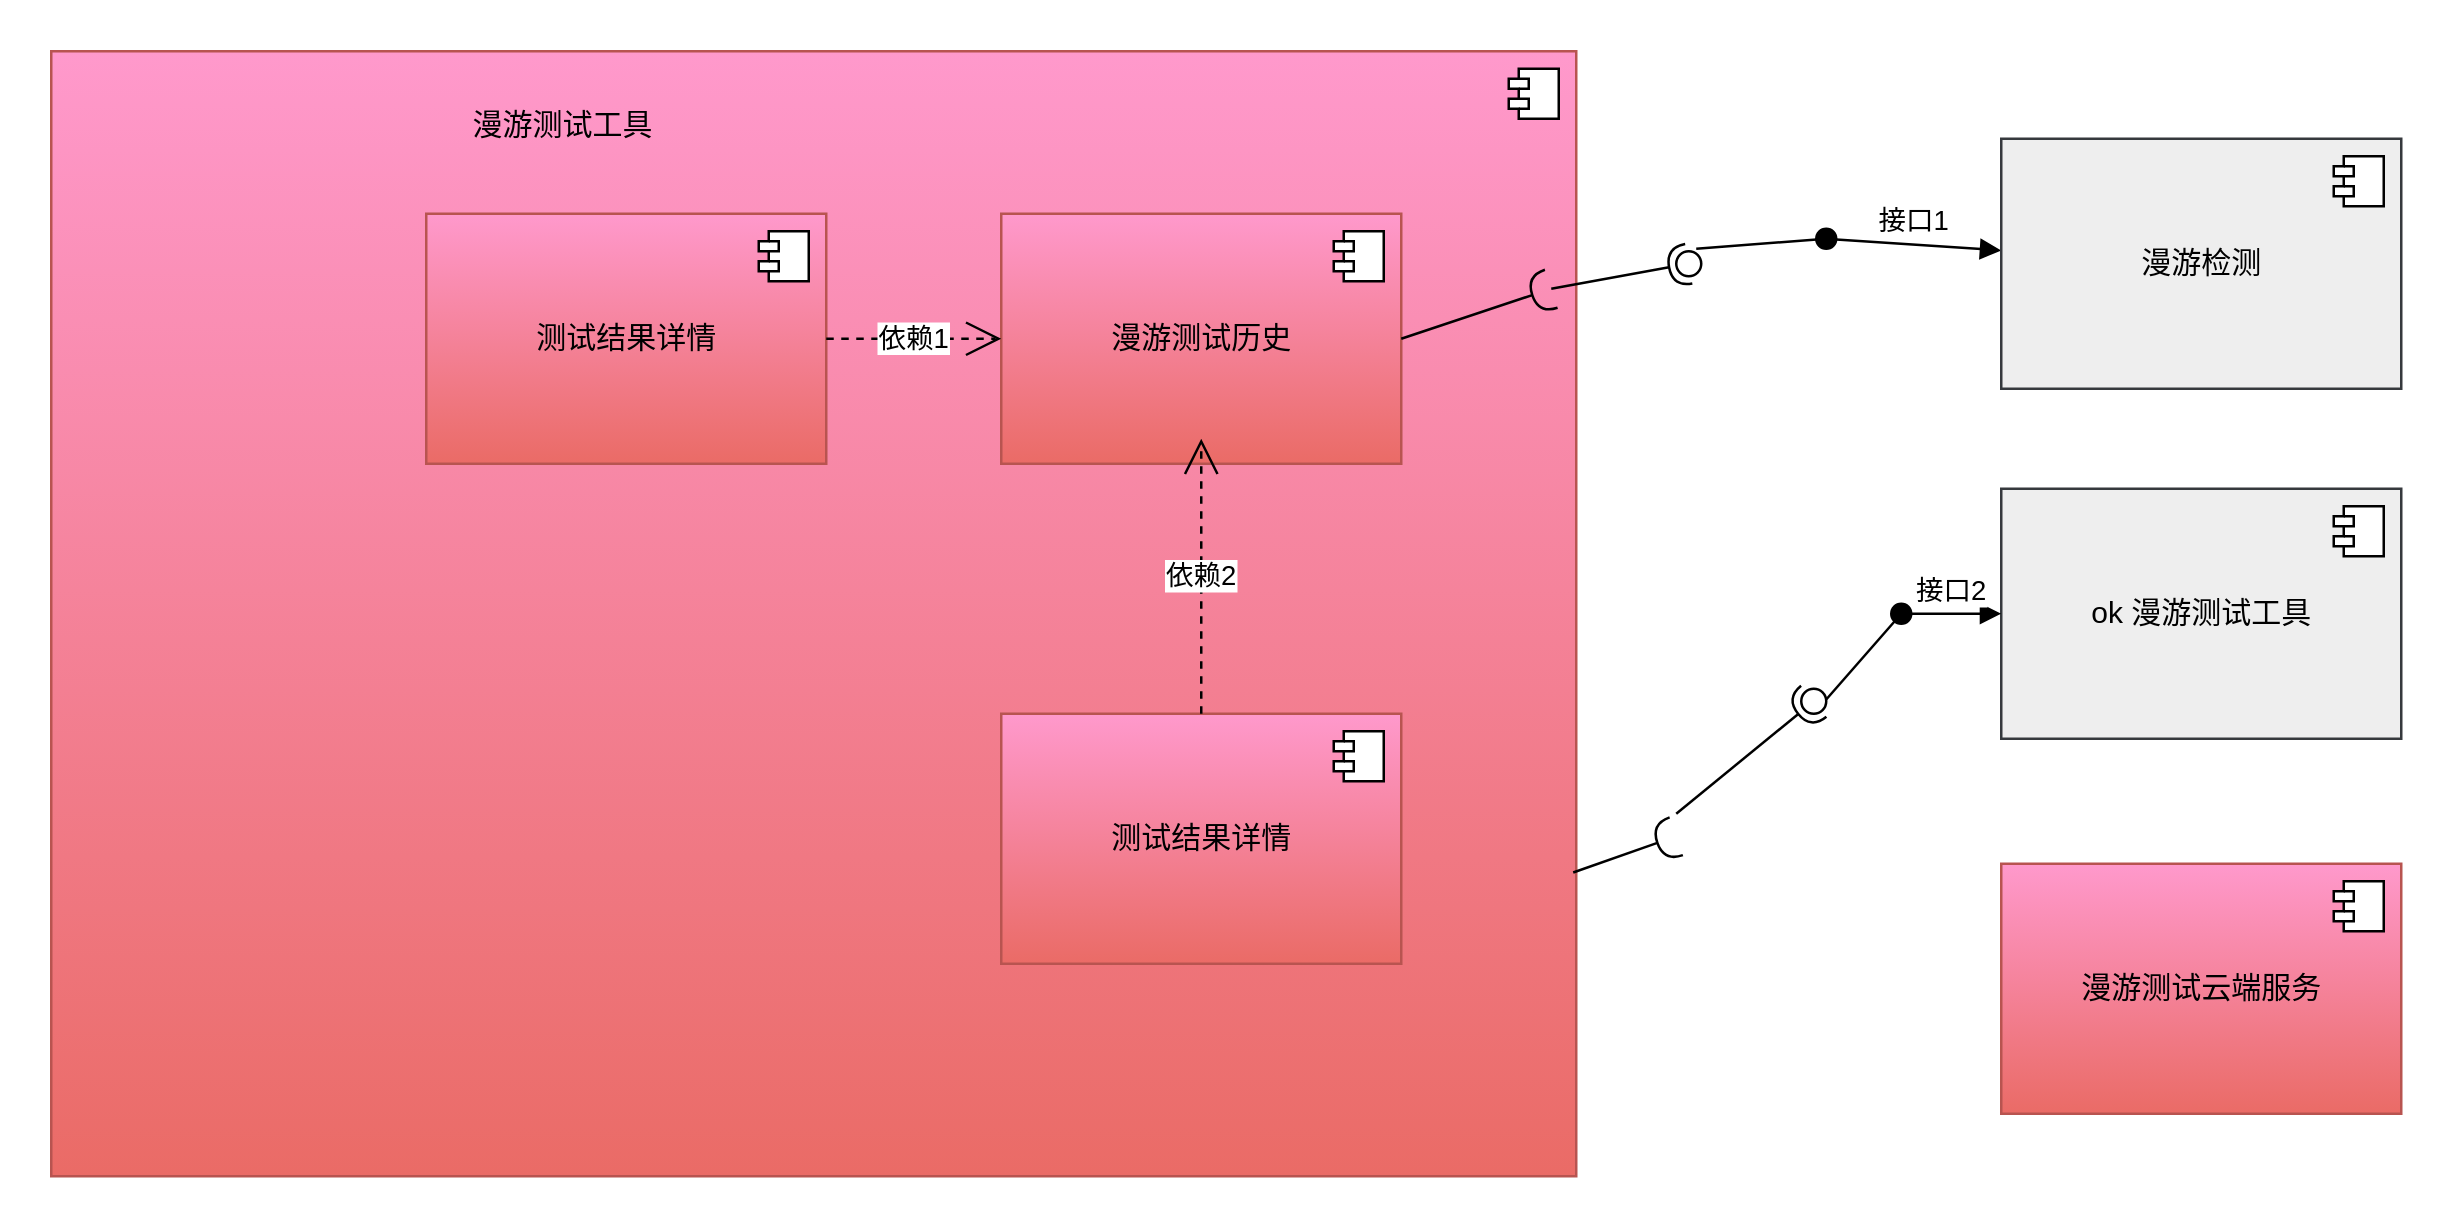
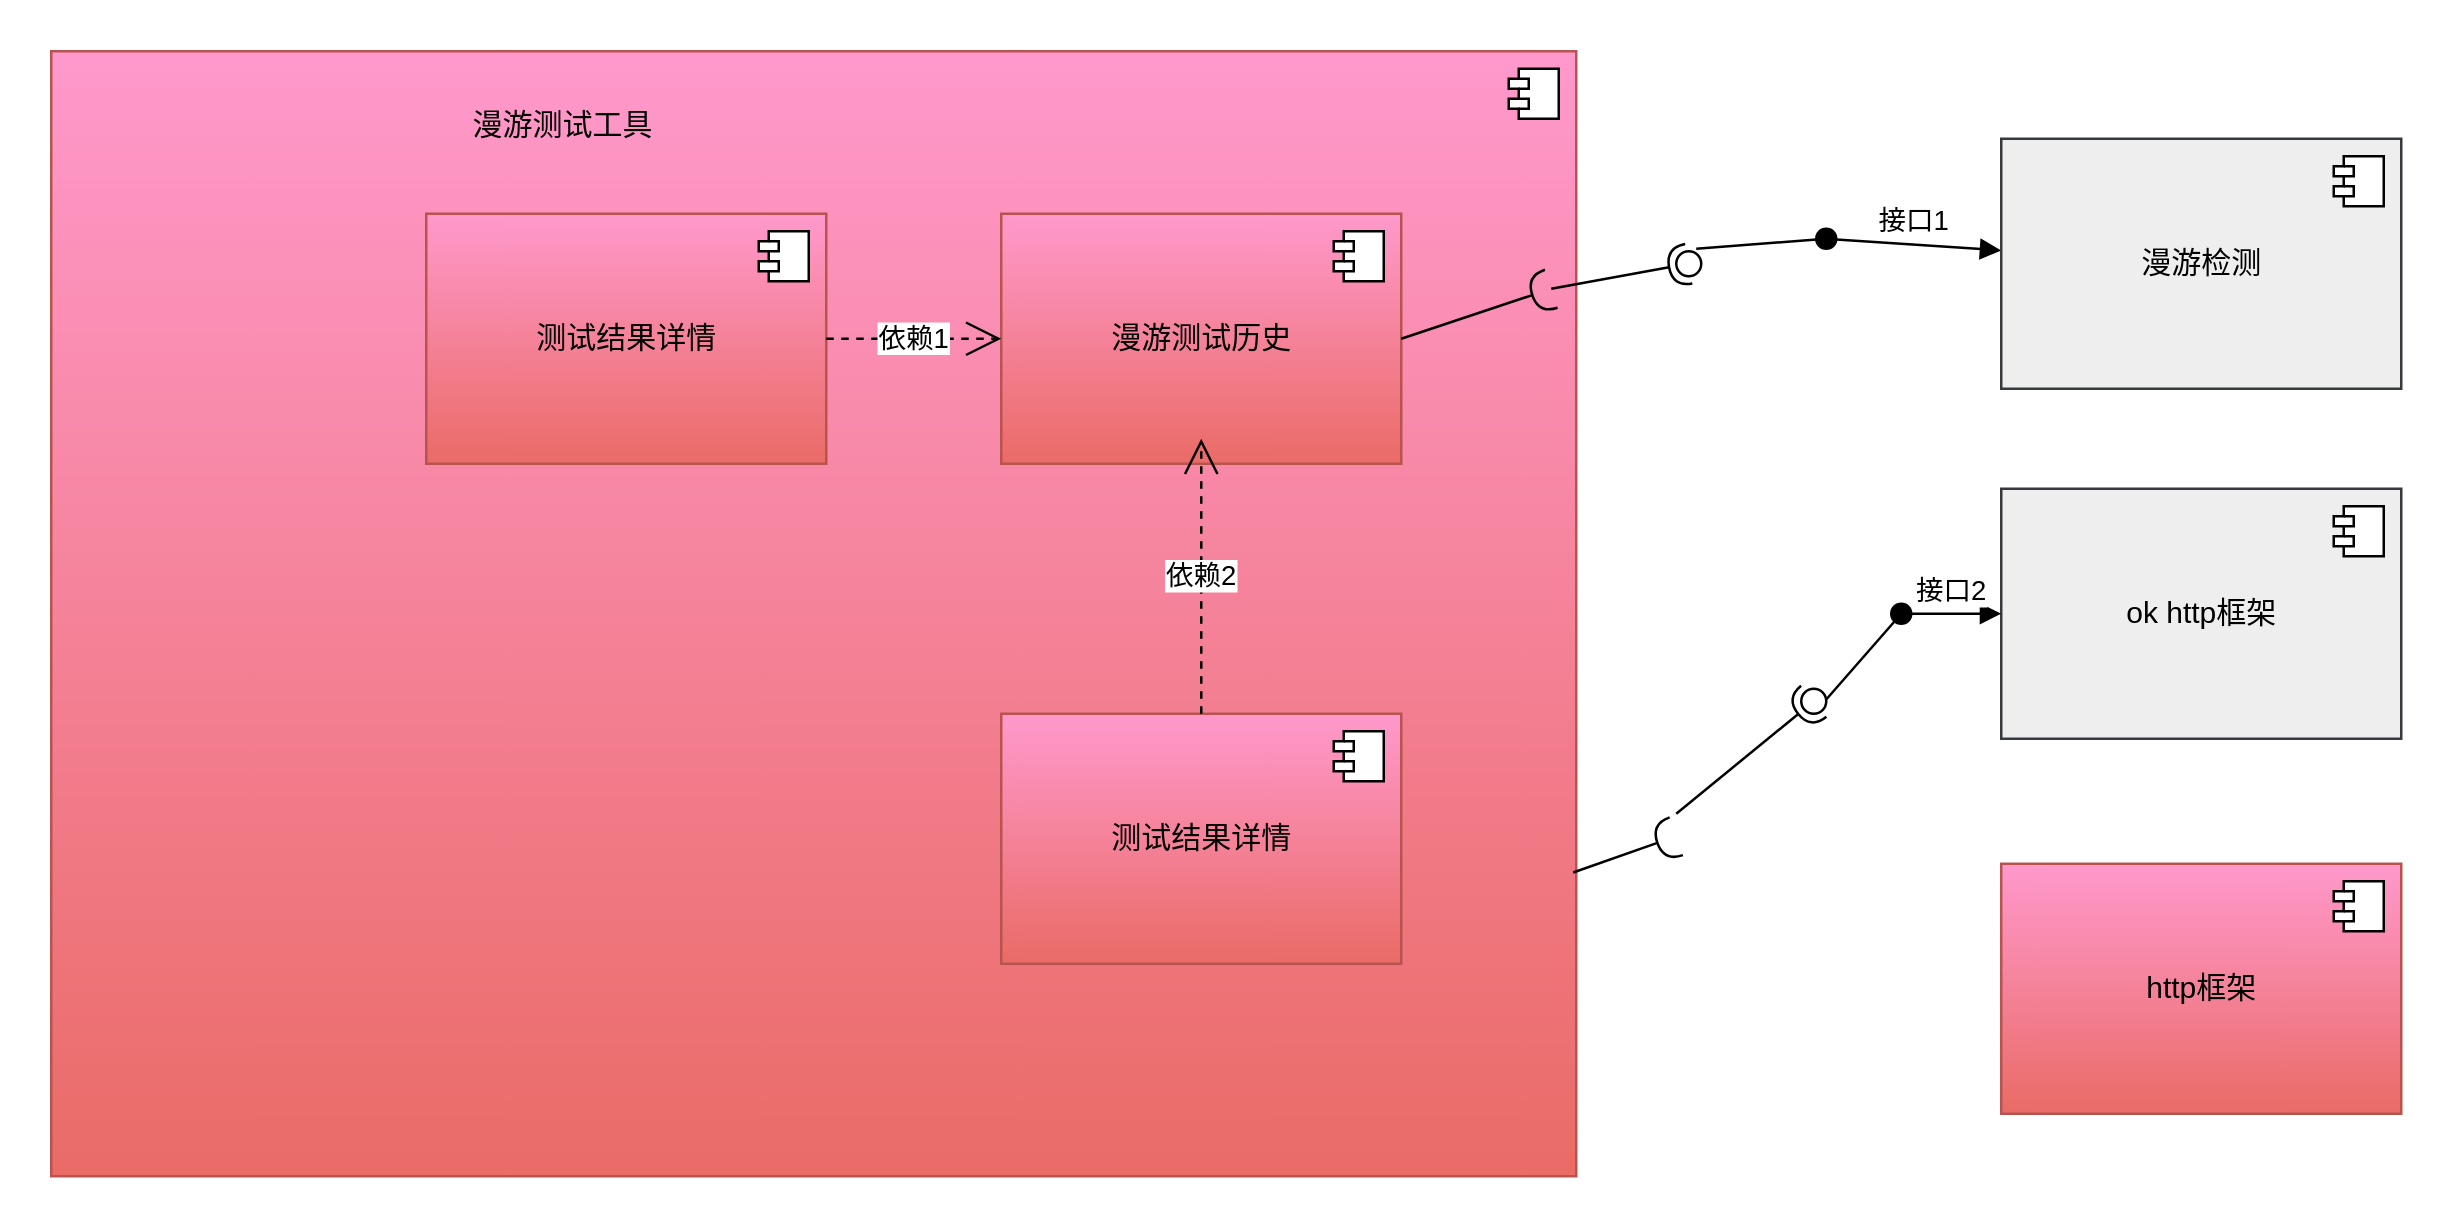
node "ok 漫游测试工具": label "ok 漫游测试工具" -> "ok http框架"
node "漫游测试云端服务": label "漫游测试云端服务" -> "http框架"
